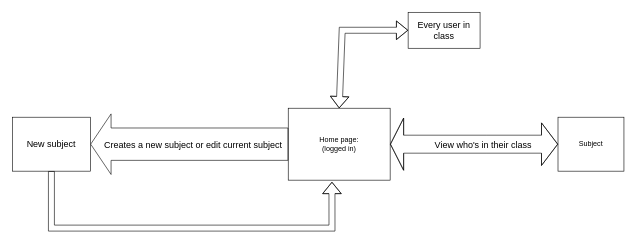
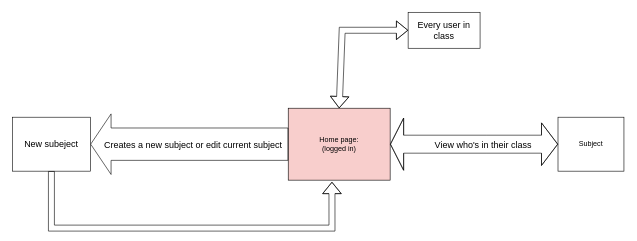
node "New subject": label "New subject" -> "New subeject"
node "Home page: (logged in)": fillcolor #ffffff -> #f8cecc
